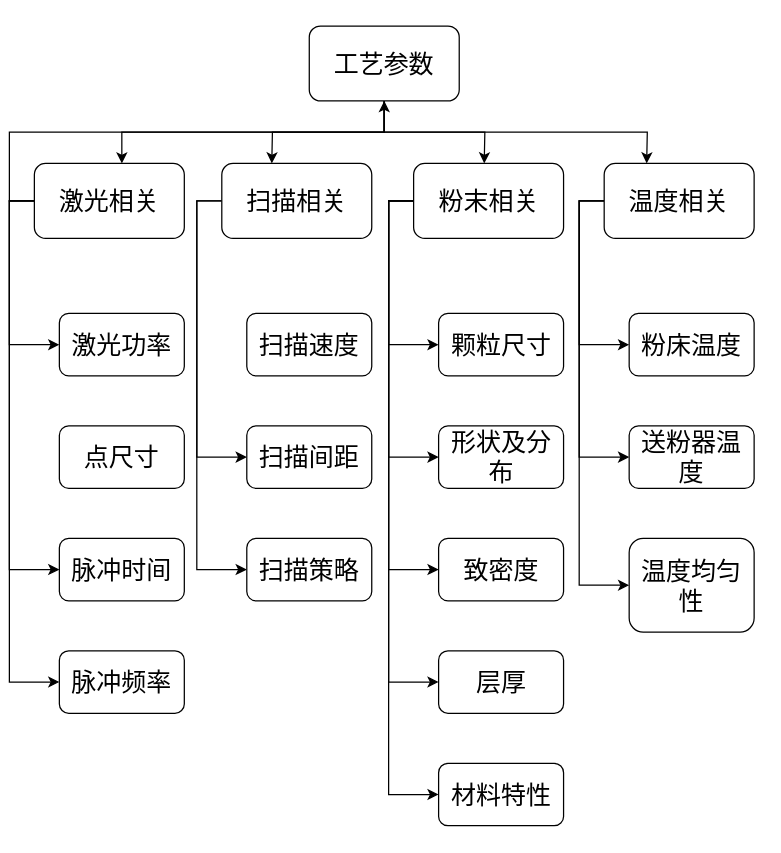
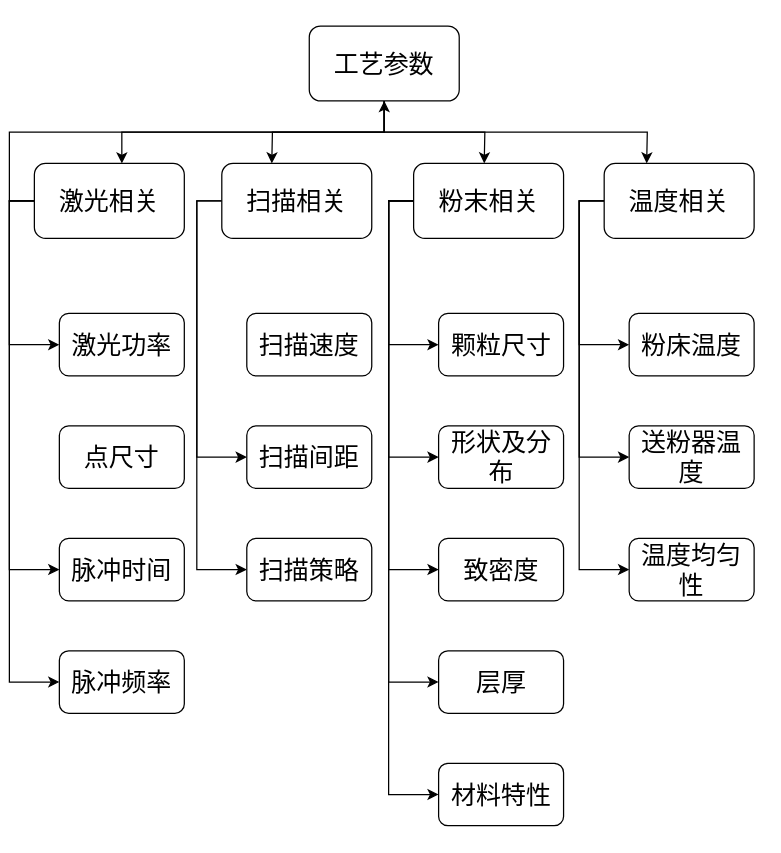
node "温度均匀性": size 125x94 -> 125x63
